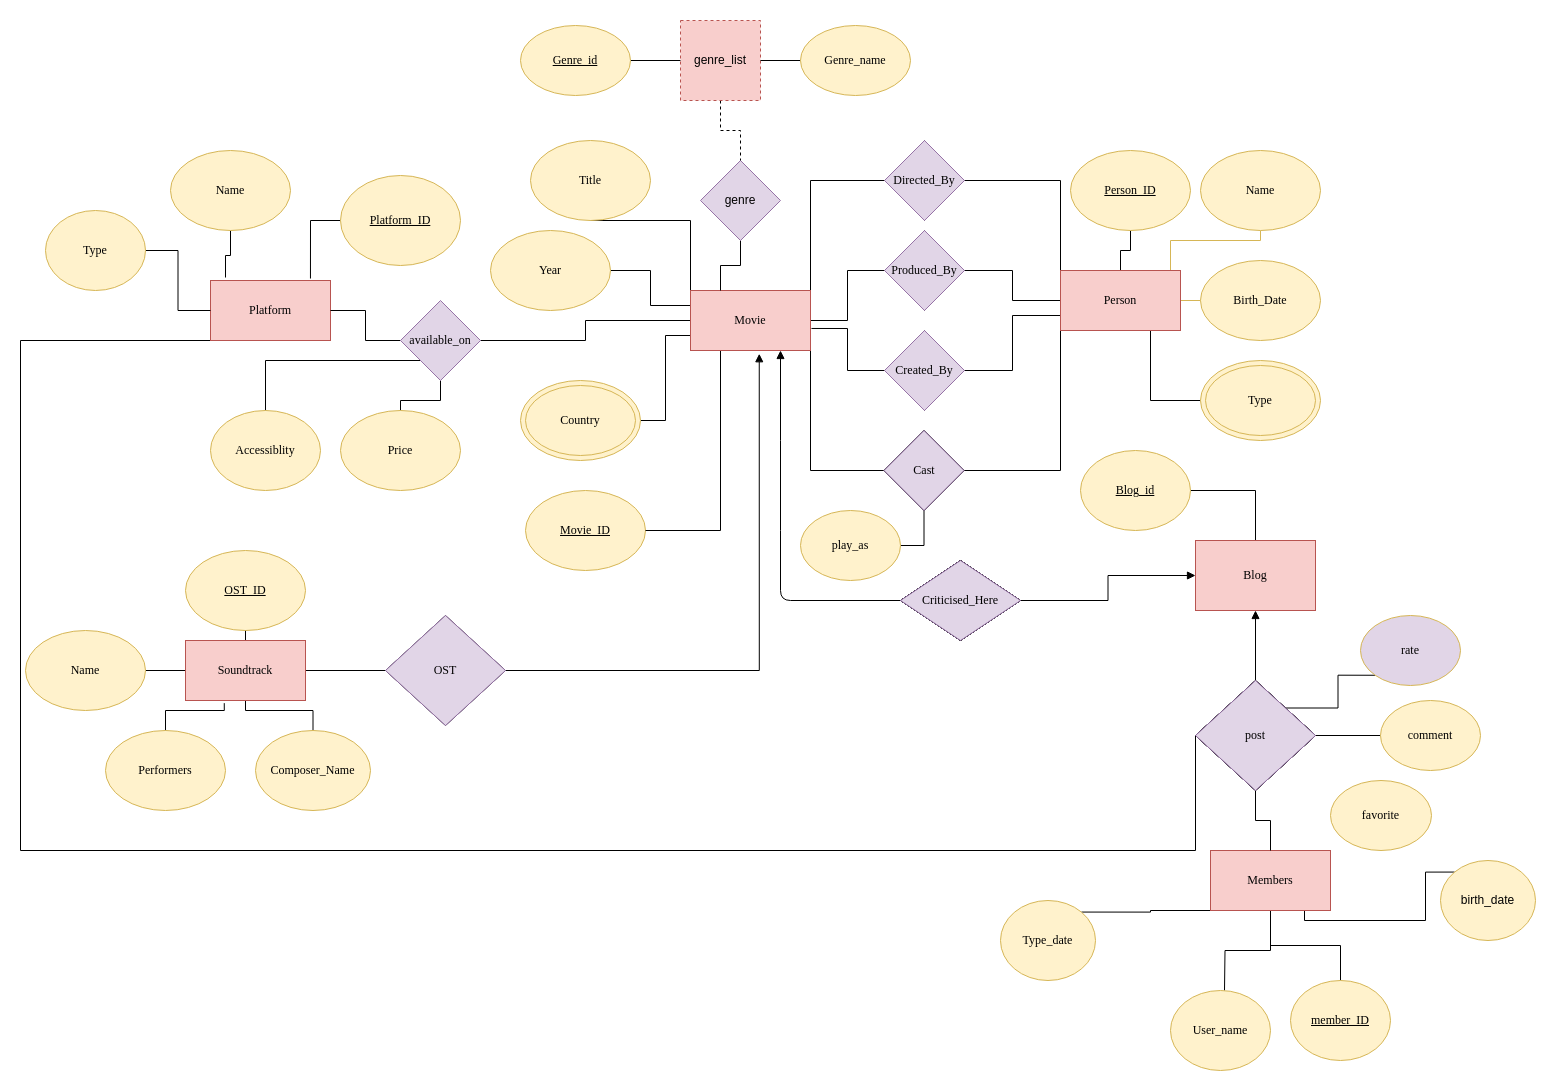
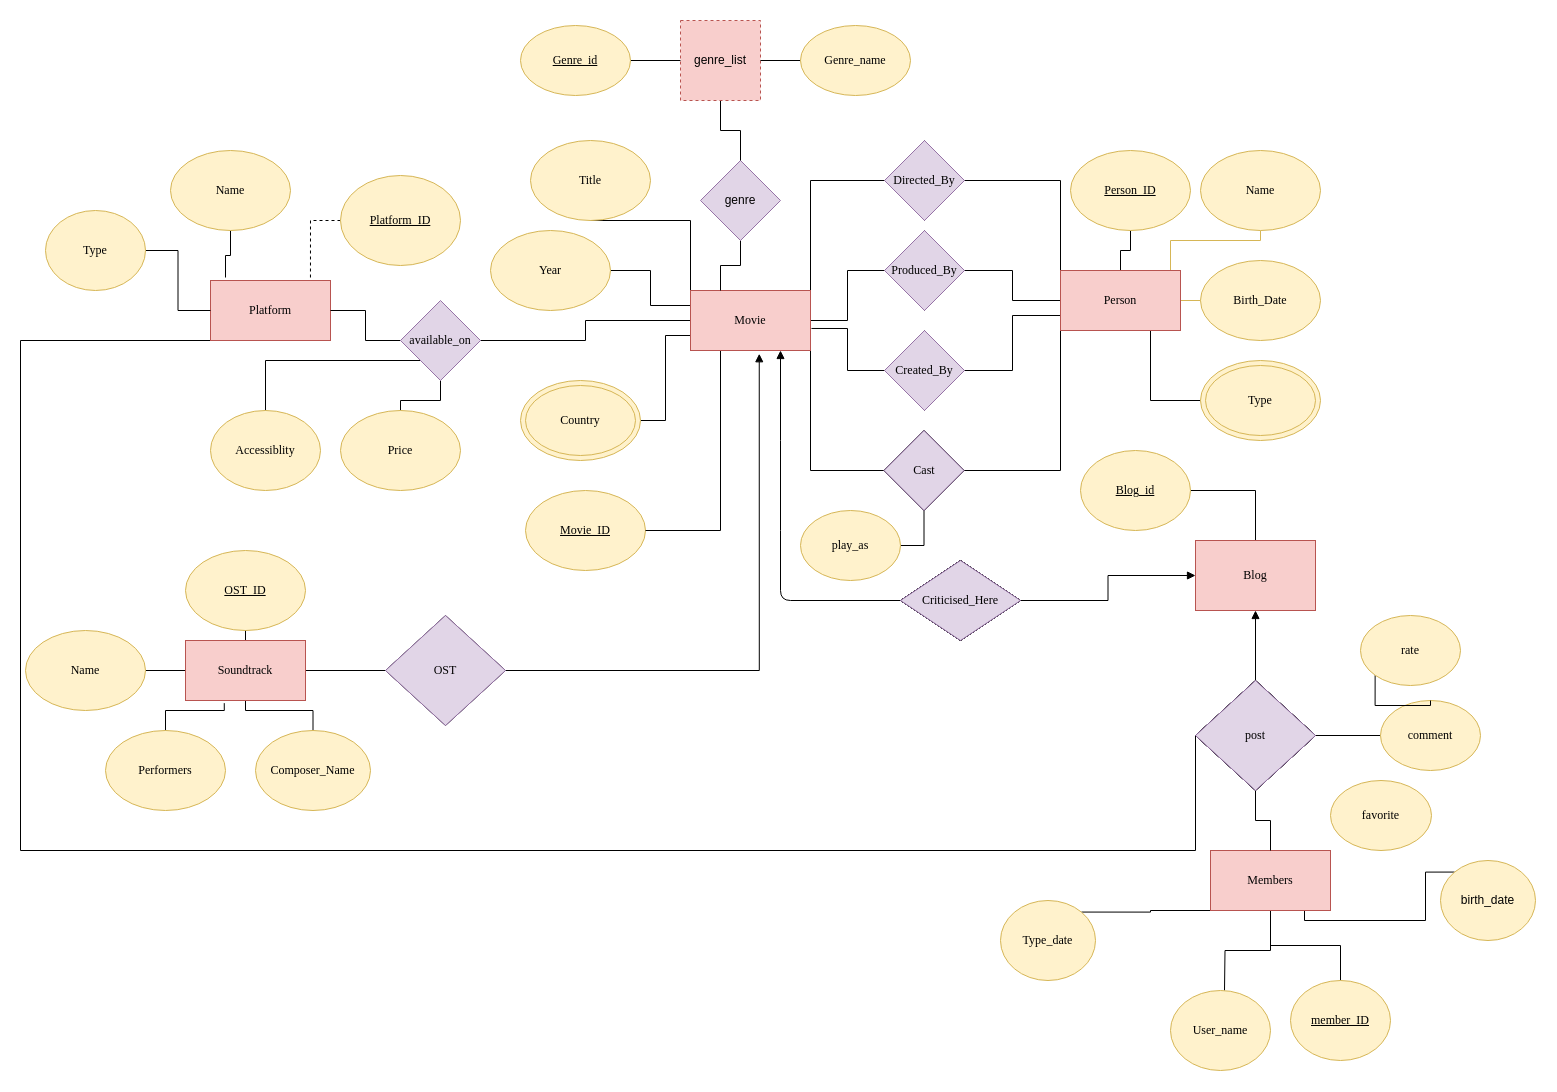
edge "genre_list" -- "genre": style dashed -> solid
edge "Platform_ID" -- "Platform": style solid -> dashed
node "rate": fillcolor #e1d5e7 -> #fff2cc
edge "rate" -- "post": now "rate" -- "comment"
